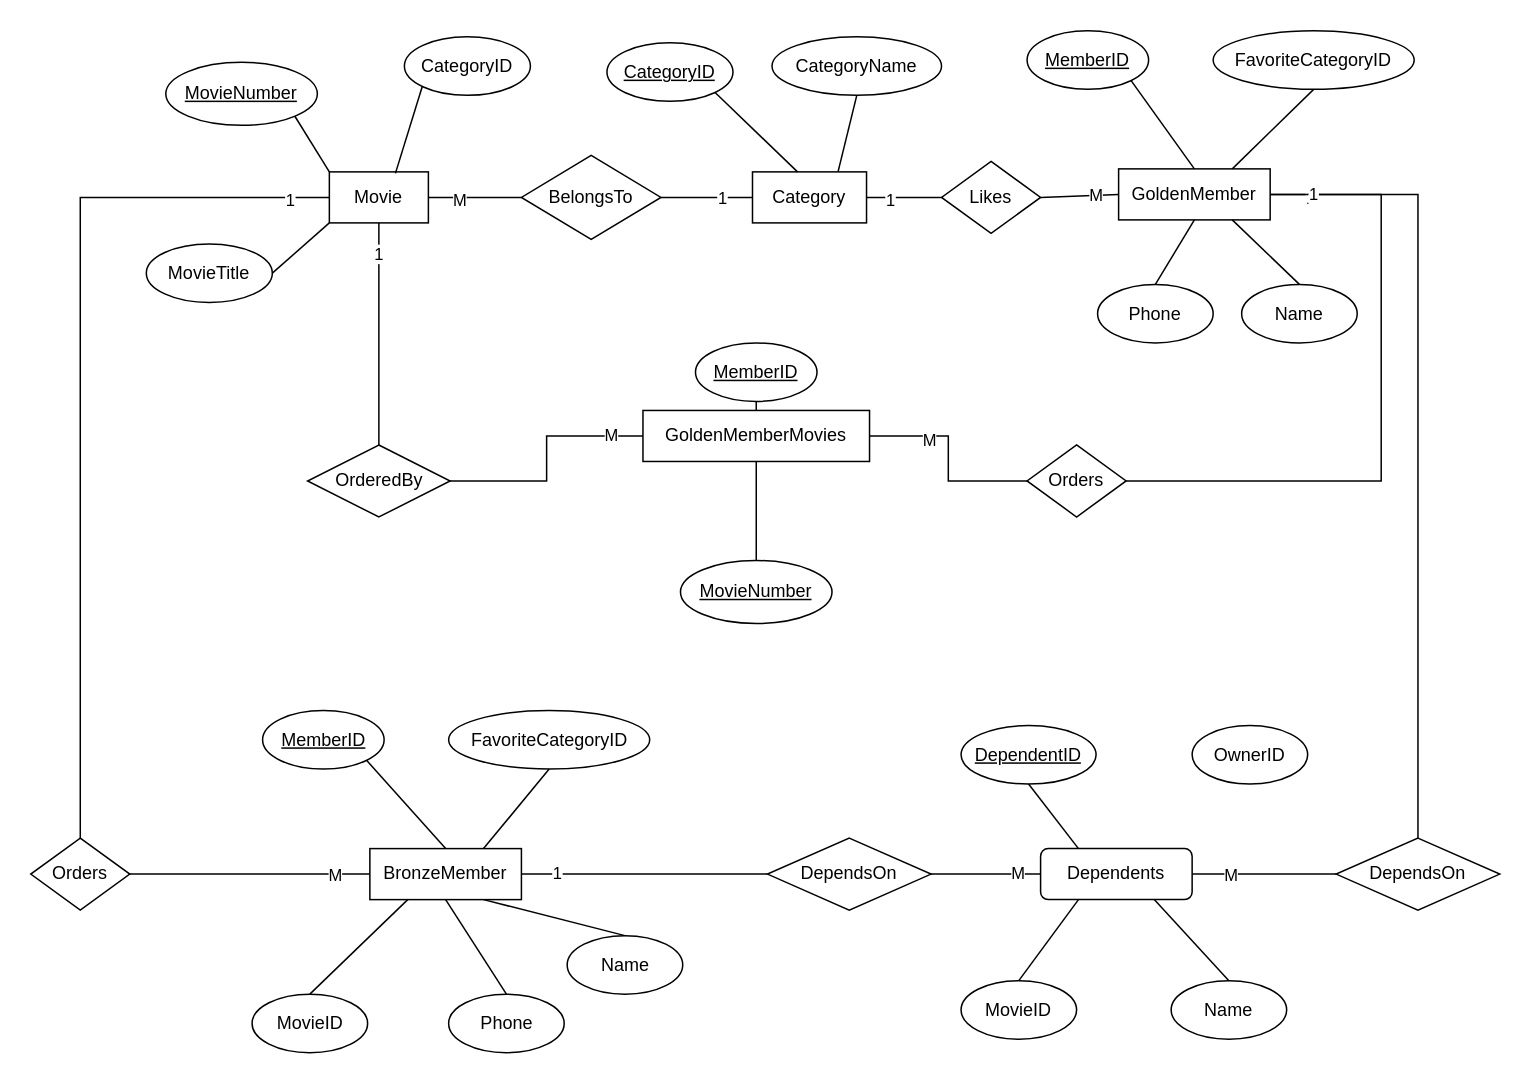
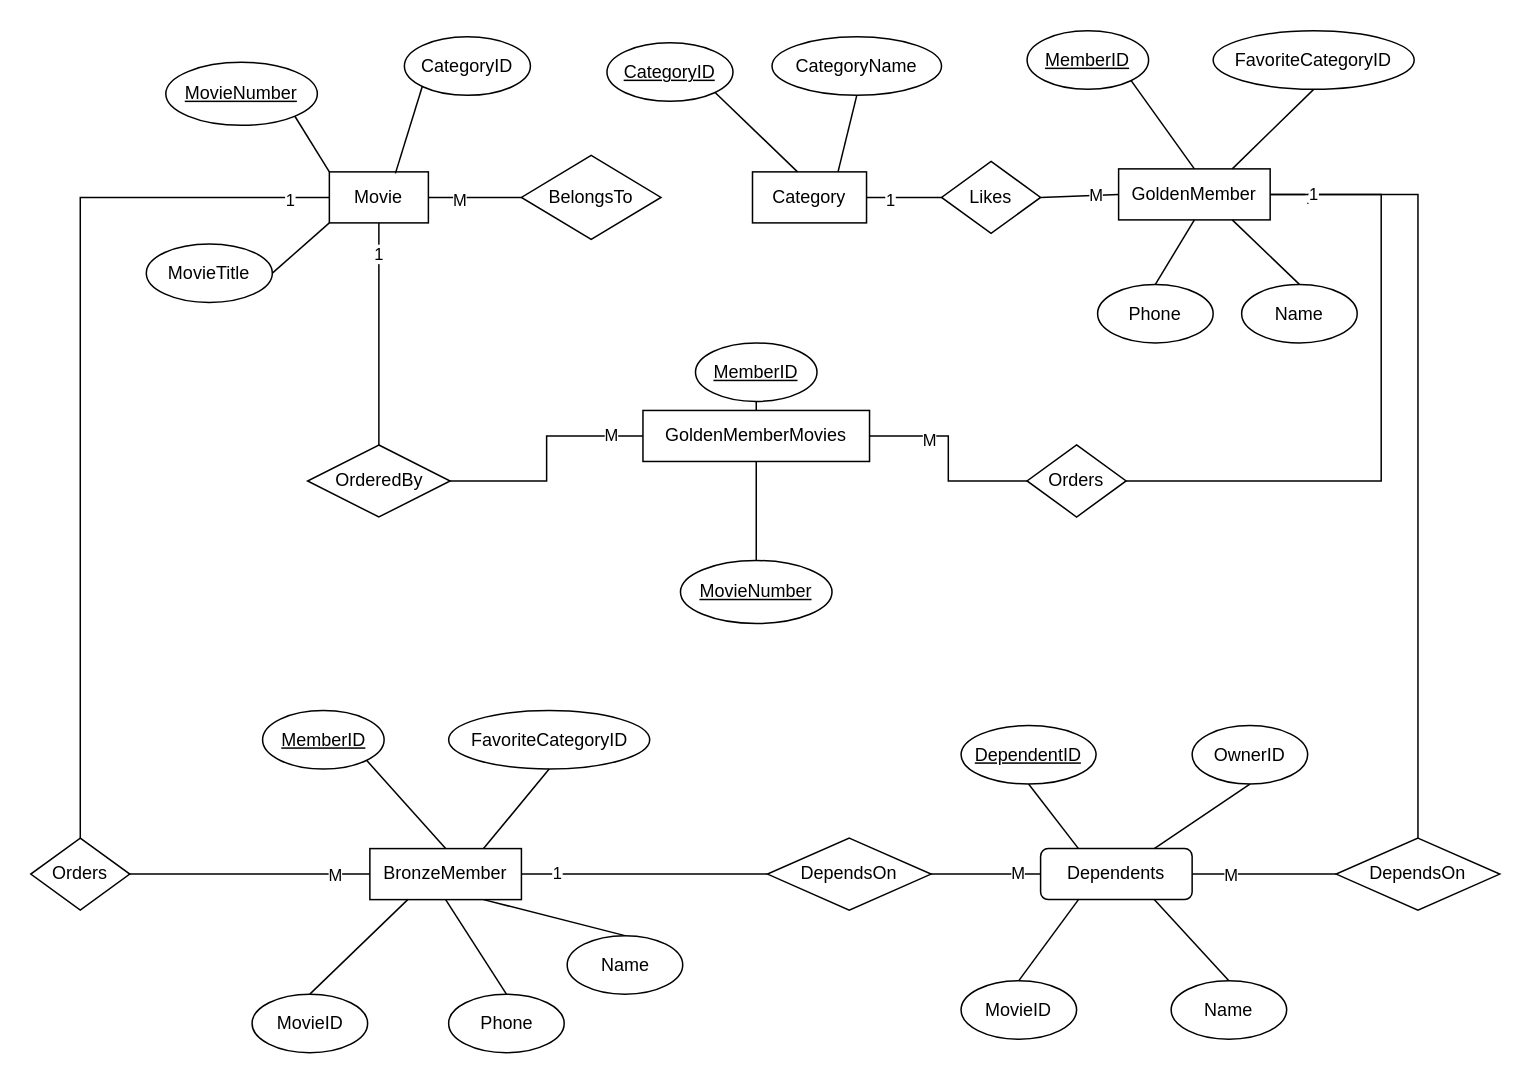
edge "BelongsTo" -- "Category": removed, label "1"
edge "OwnerID" -- "Dependents": added
